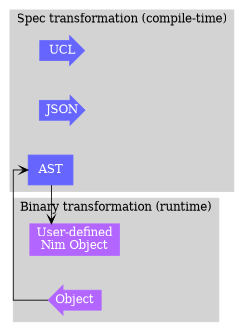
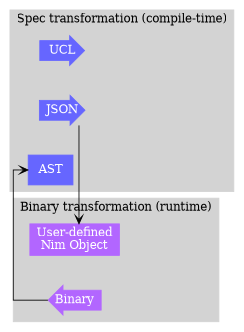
edge "AST" -> "User-defined Nim Object": now "JSON" -> "User-defined Nim Object"
node "Object": label "Object" -> "Binary"
